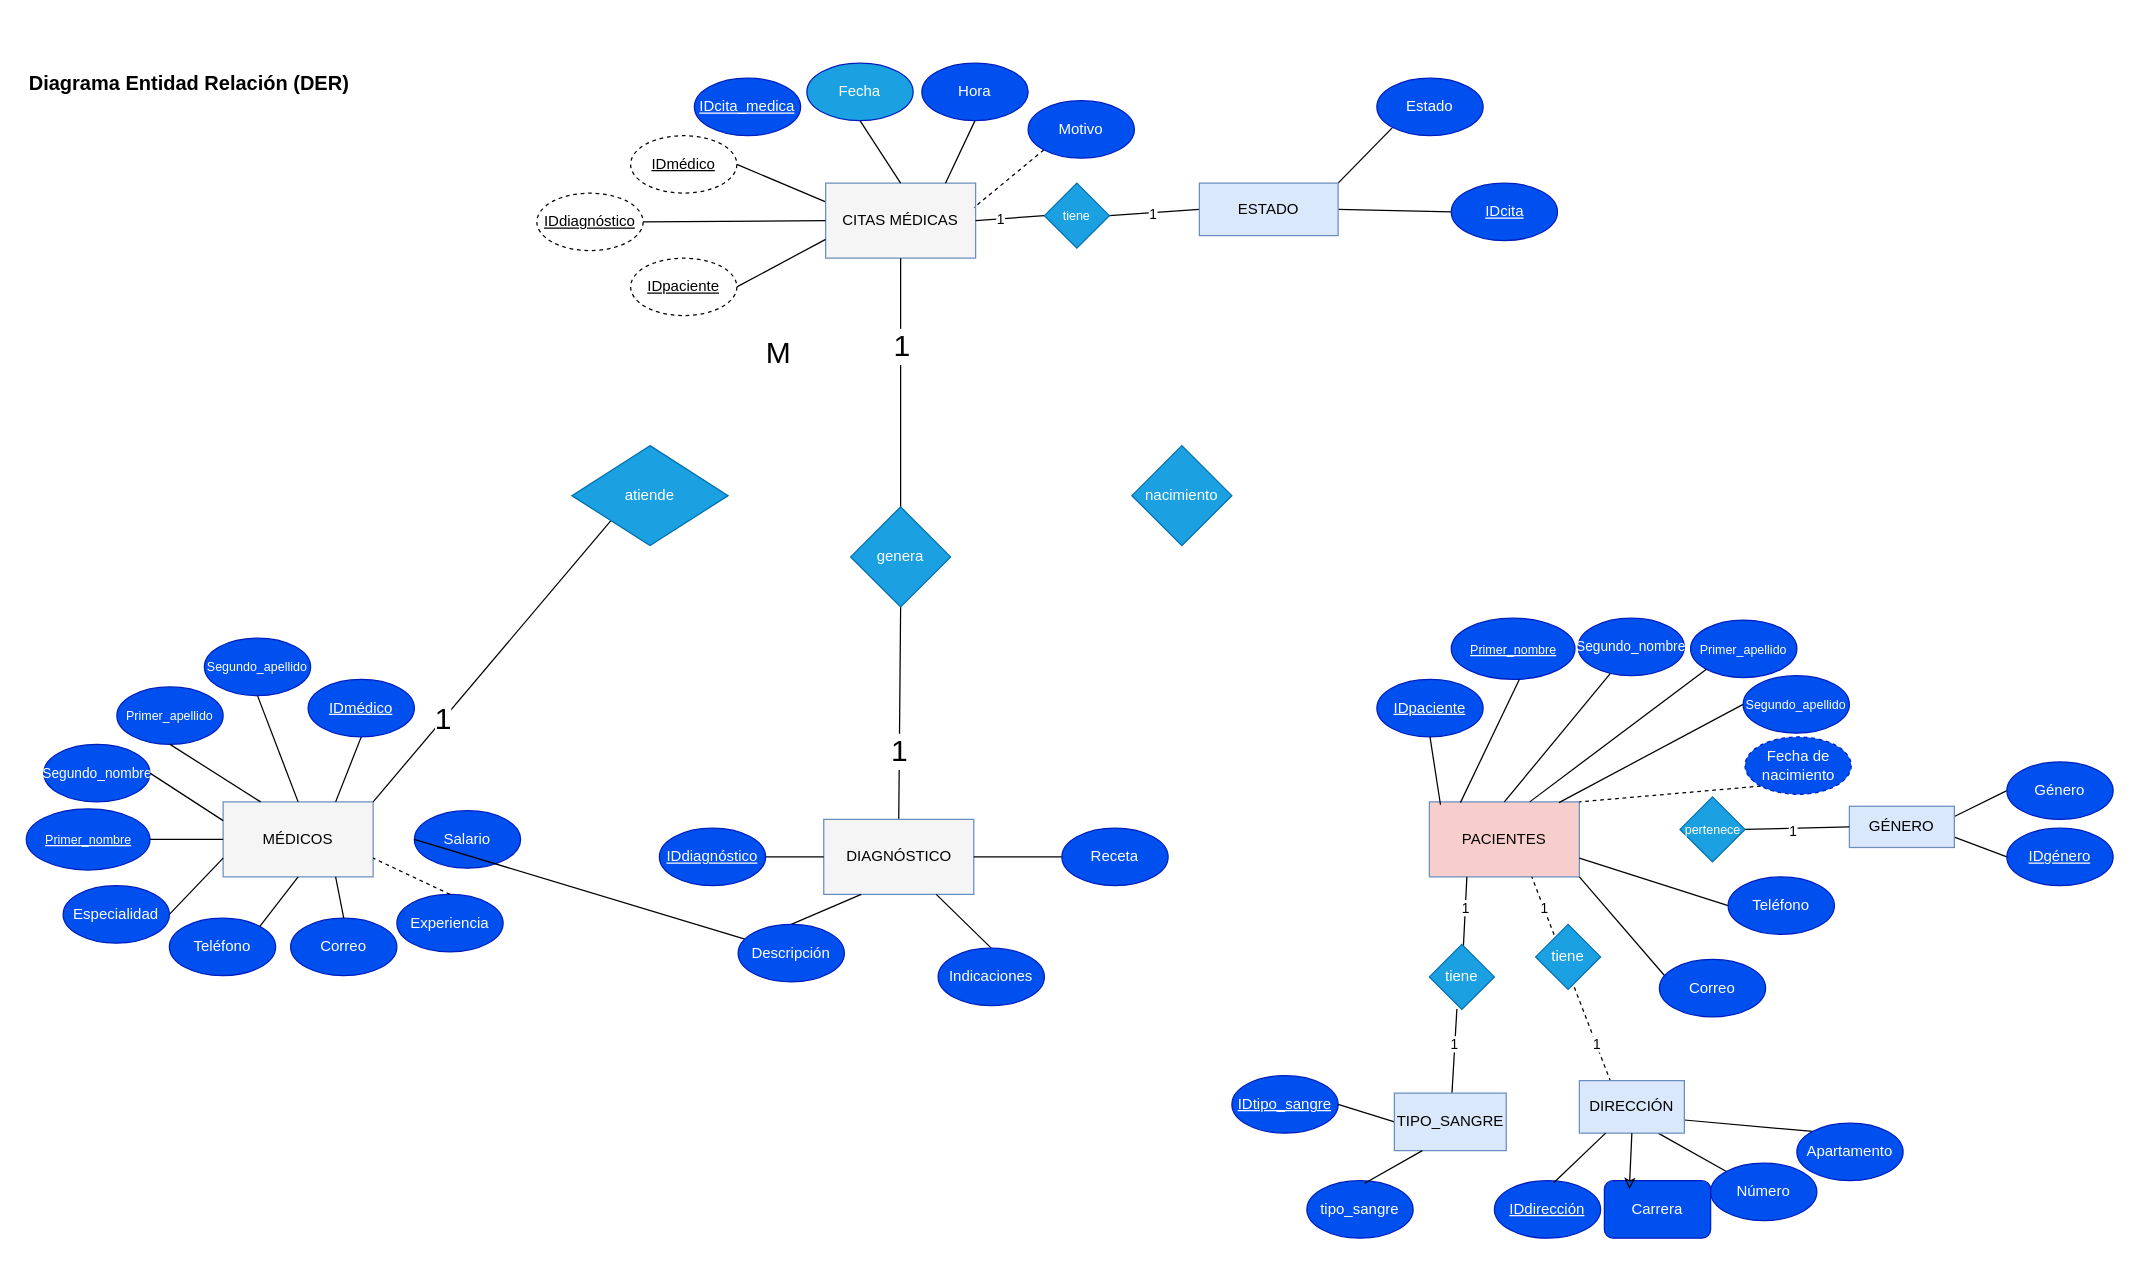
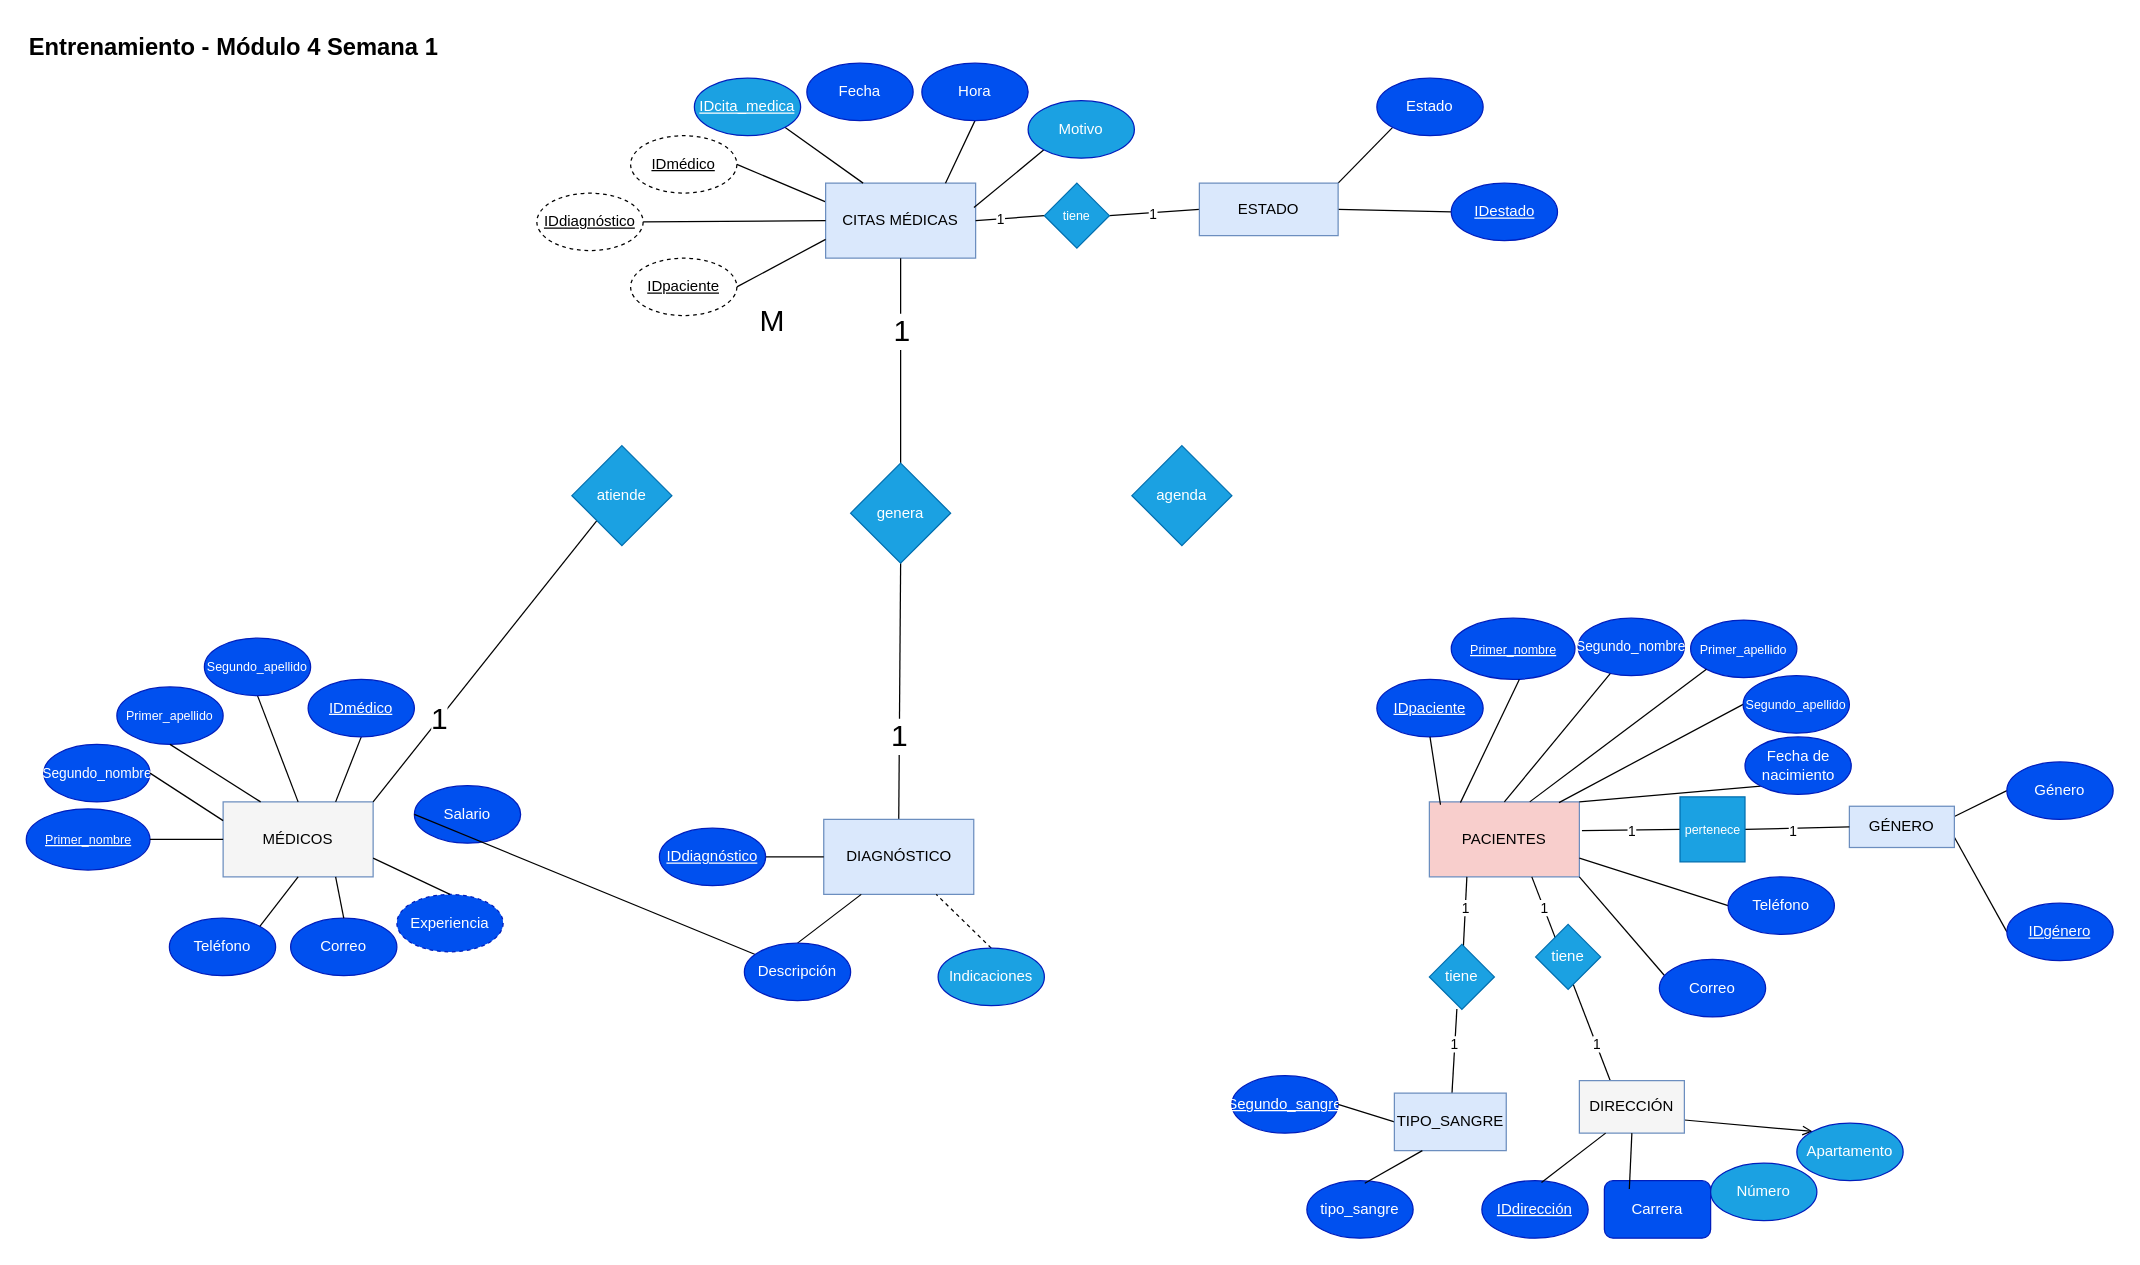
node "Entrenamiento - Módulo 4 Semana 1": added
node "Diagrama Entidad Relación (DER)": removed
node "Fecha": fillcolor #1ba1e2 -> #0050ef
node "IDcita_medica": fillcolor #0050ef -> #1ba1e2
node "Motivo": fillcolor #0050ef -> #1ba1e2
edge "Fecha" -- "CITAS MÉDICAS": removed
edge "IDcita_medica" -- "CITAS MÉDICAS": added
edge "Motivo" -- "CITAS MÉDICAS": style dashed -> solid
node "IDcita": label "IDcita" -> "IDestado"
node "CITAS MÉDICAS": fillcolor #f5f5f5 -> #dae8fc
node "M": moved (778, 353) -> (772, 322)
node "atiende": size 156x100 -> 100x100
node "nacimiento": label "nacimiento" -> "agenda"
node "genera": moved (901, 557) -> (901, 513)
node "Fecha de nacimiento": style dashed -> solid
edge "Fecha de nacimiento" -- "PACIENTES": style dashed -> solid
node "pertenece": shape diamond -> rectangle
edge "pertenece" -- "PACIENTES": added, label "1"
node "Salario": moved (468, 839) -> (468, 814)
node "DIAGNÓSTICO": fillcolor #f5f5f5 -> #dae8fc
edge "DIAGNÓSTICO" -- "Receta": removed
node "Receta": removed
node "IDgénero": moved (2060, 857) -> (2060, 932)
edge "MÉDICOS" -- "Experiencia": style dashed -> solid
edge "MÉDICOS" -- "Especialidad": removed
node "Especialidad": removed
edge "DIAGNÓSTICO" -- "Indicaciones": style solid -> dashed
node "Experiencia": style solid -> dashed
node "Descripción": moved (791, 953) -> (798, 972)
node "Indicaciones": fillcolor #0050ef -> #1ba1e2
edge "PACIENTES" -- "DIRECCIÓN": style dashed -> solid
node "IDtipo_sangre": label "IDtipo_sangre" -> "Segundo_sangre"
node "DIRECCIÓN": fillcolor #dae8fc -> #f5f5f5
edge "DIRECCIÓN" -- "Apartamento": arrowhead none -> open
edge "DIRECCIÓN" -- "Número": removed
node "Apartamento": fillcolor #0050ef -> #1ba1e2
edge "DIRECCIÓN" -> "Carrera": arrowhead classic -> none
node "Número": fillcolor #0050ef -> #1ba1e2
node "IDdirección": moved (1548, 1209) -> (1535, 1209)
